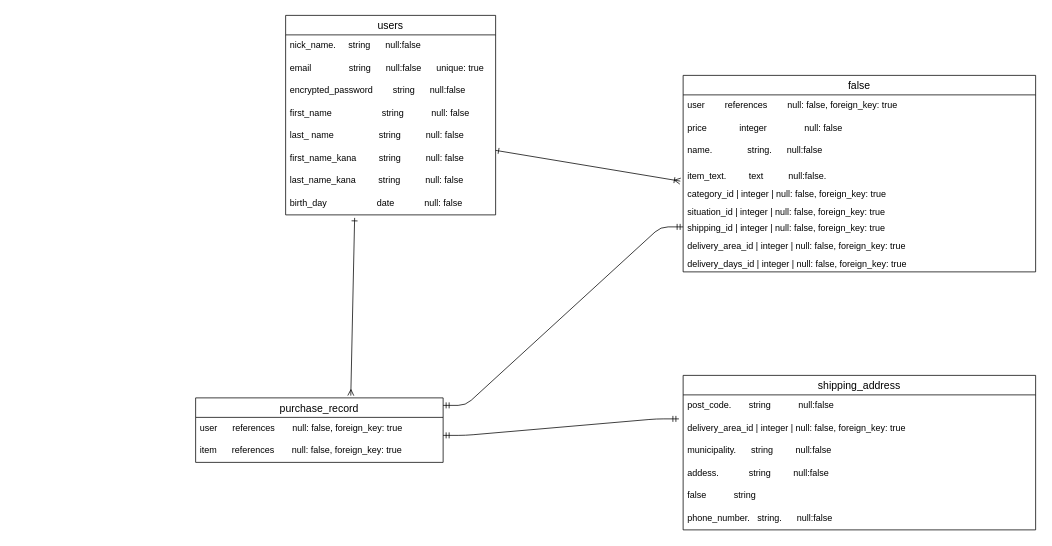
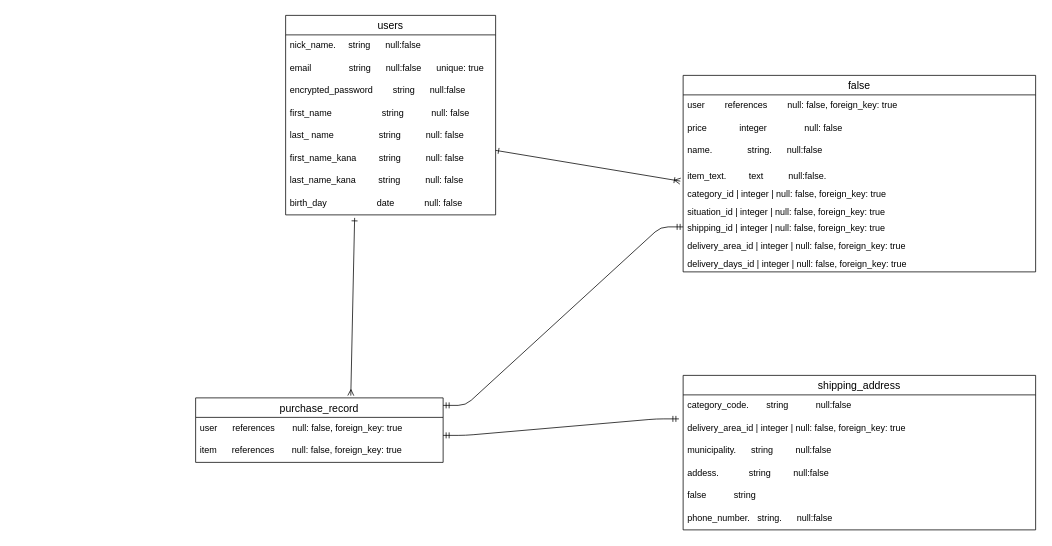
node "post_code. string null:false": label "post_code. string null:false" -> "category_code. string null:false"
